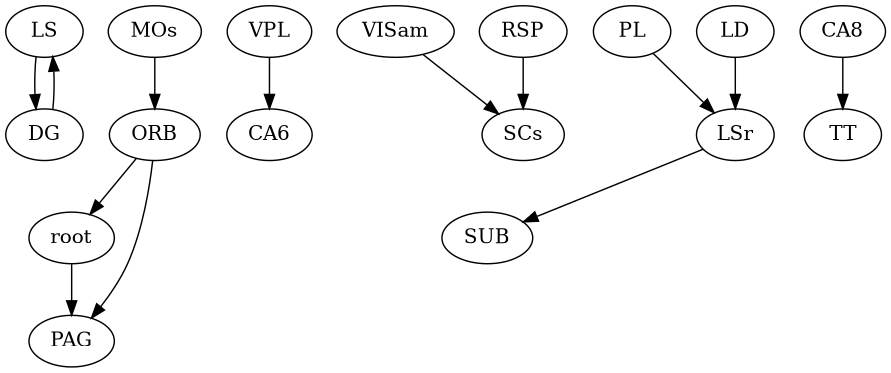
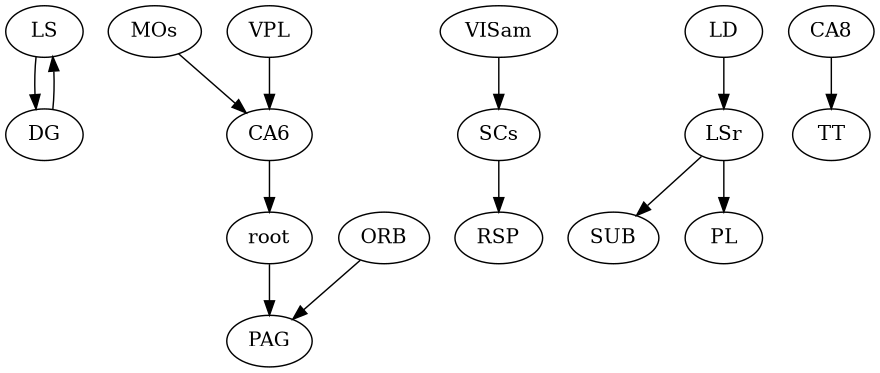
edge "MOs" -> "ORB": now "MOs" -> "CA6"
edge "RSP" -> "SCs": reversed
edge "PL" -> "LSr": reversed
edge "ORB" -> "root": now "CA6" -> "root"
